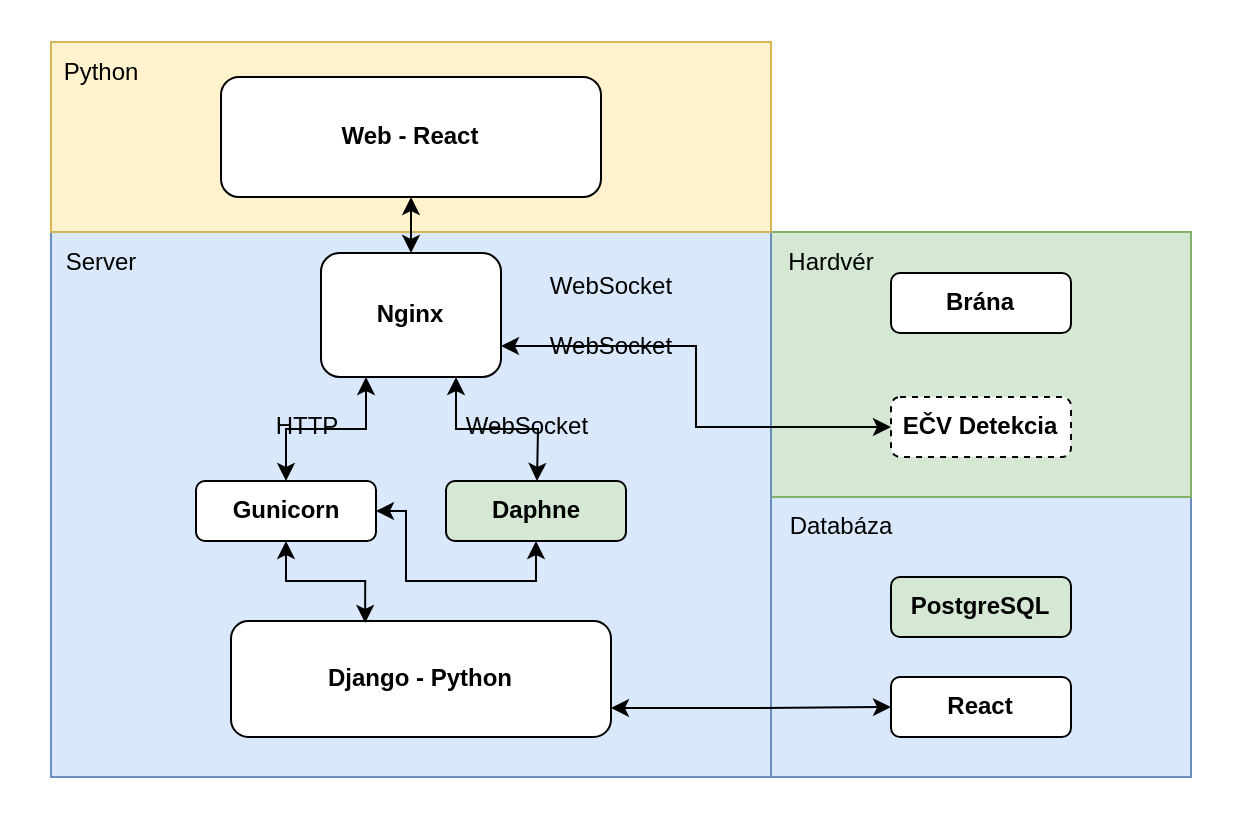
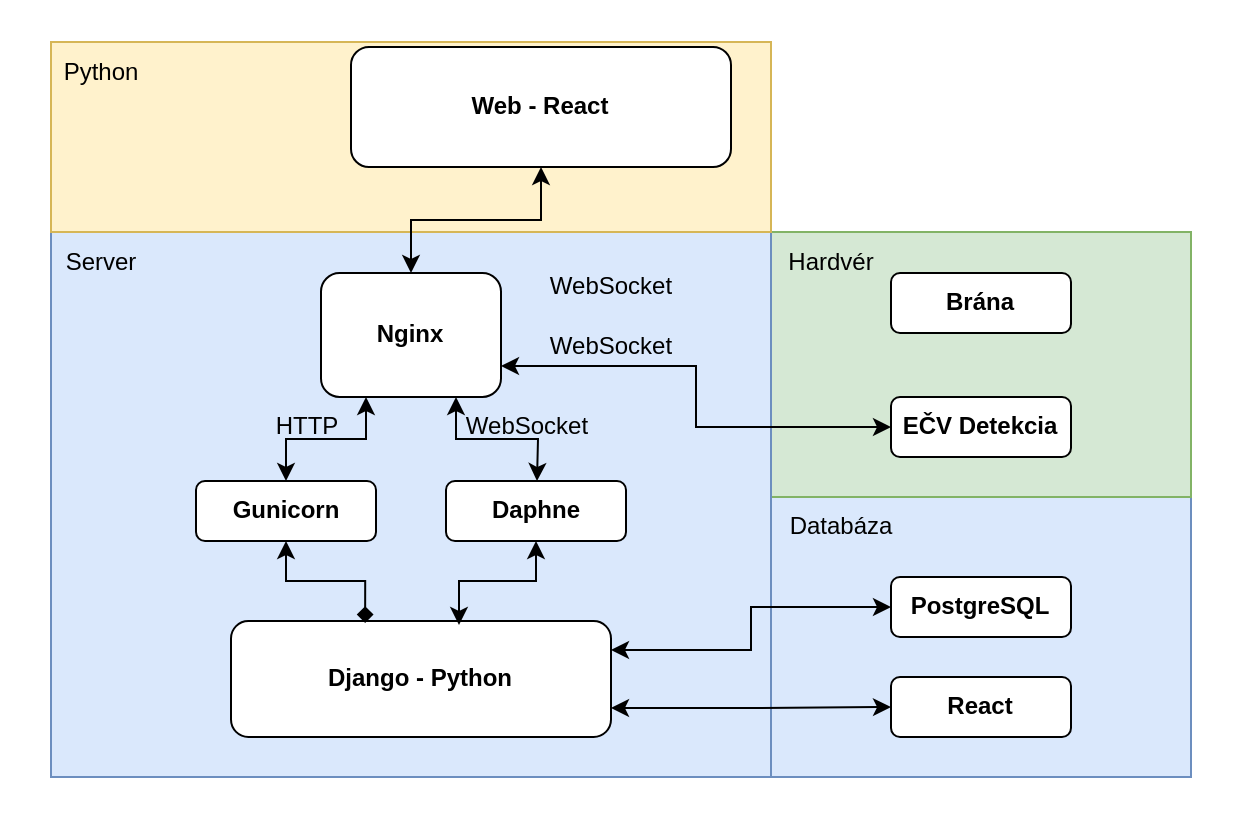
node "Web - React": moved (411, 137) -> (541, 107)
node "Nginx": moved (411, 315) -> (411, 335)
node "EČV Detekcia": style dashed -> solid
node "Daphne": fillcolor #d5e8d4 -> #ffffff
edge "Gunicorn" -- "Daphne": now "Django - Python" -- "Daphne"
edge "Gunicorn" -- "Django - Python": arrowhead classic -> diamond
node "PostgreSQL": fillcolor #d5e8d4 -> #ffffff
edge "PostgreSQL" -- "Django - Python": added
